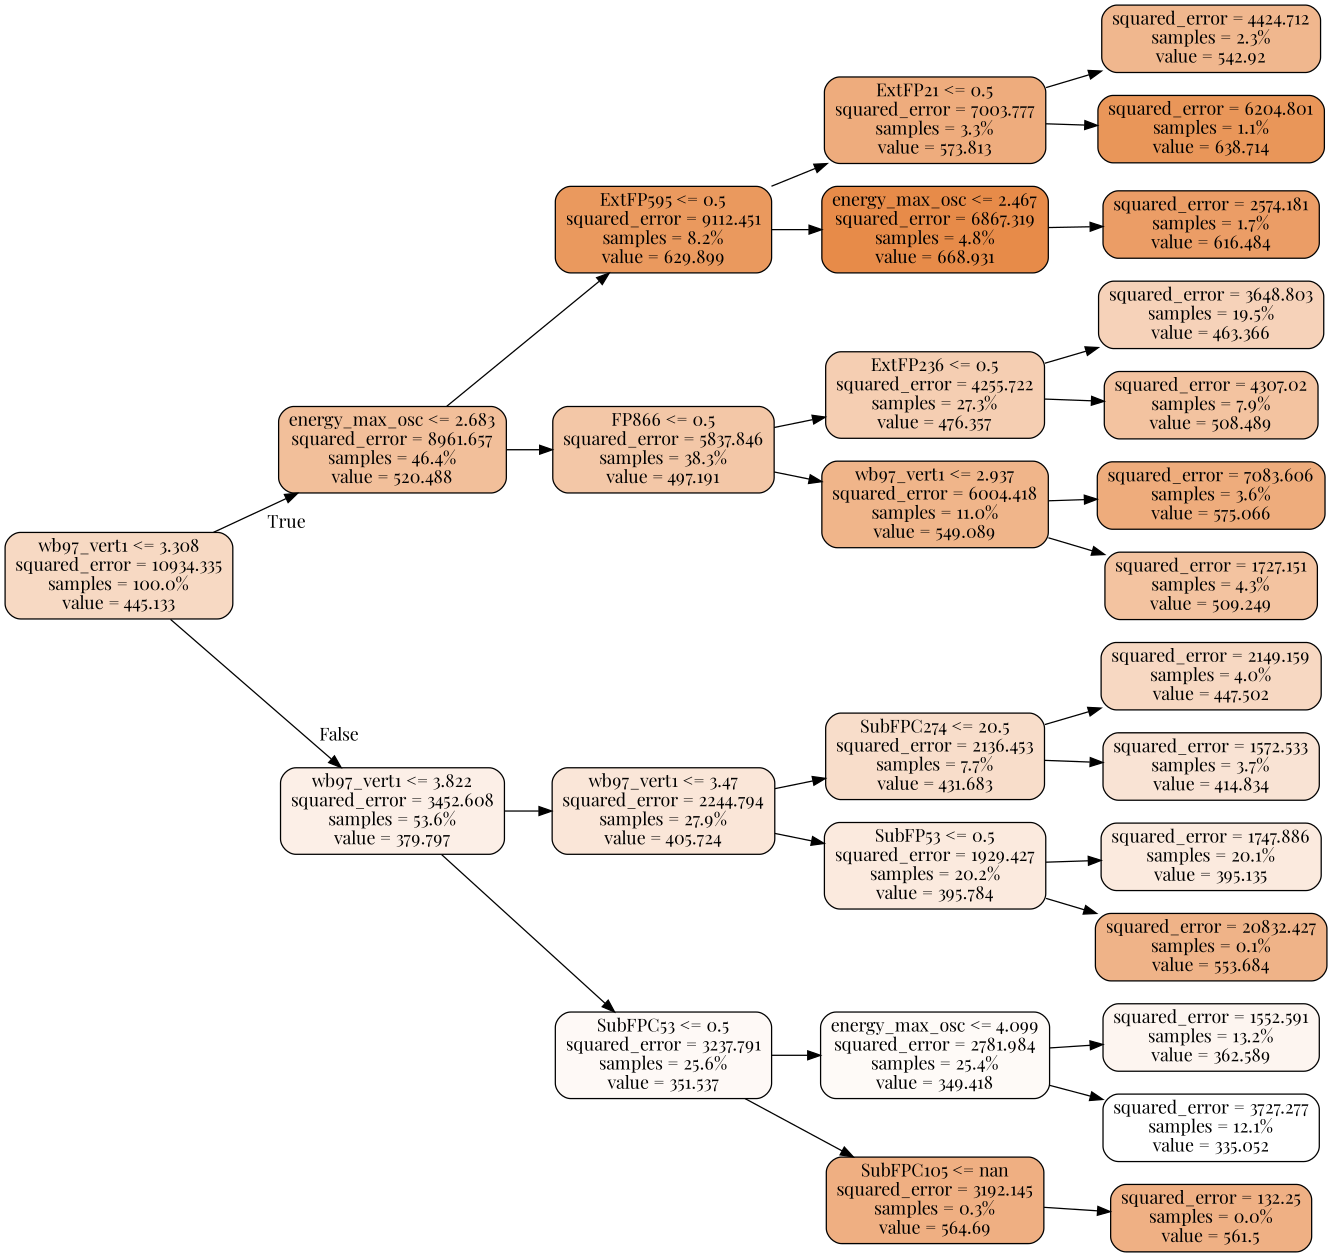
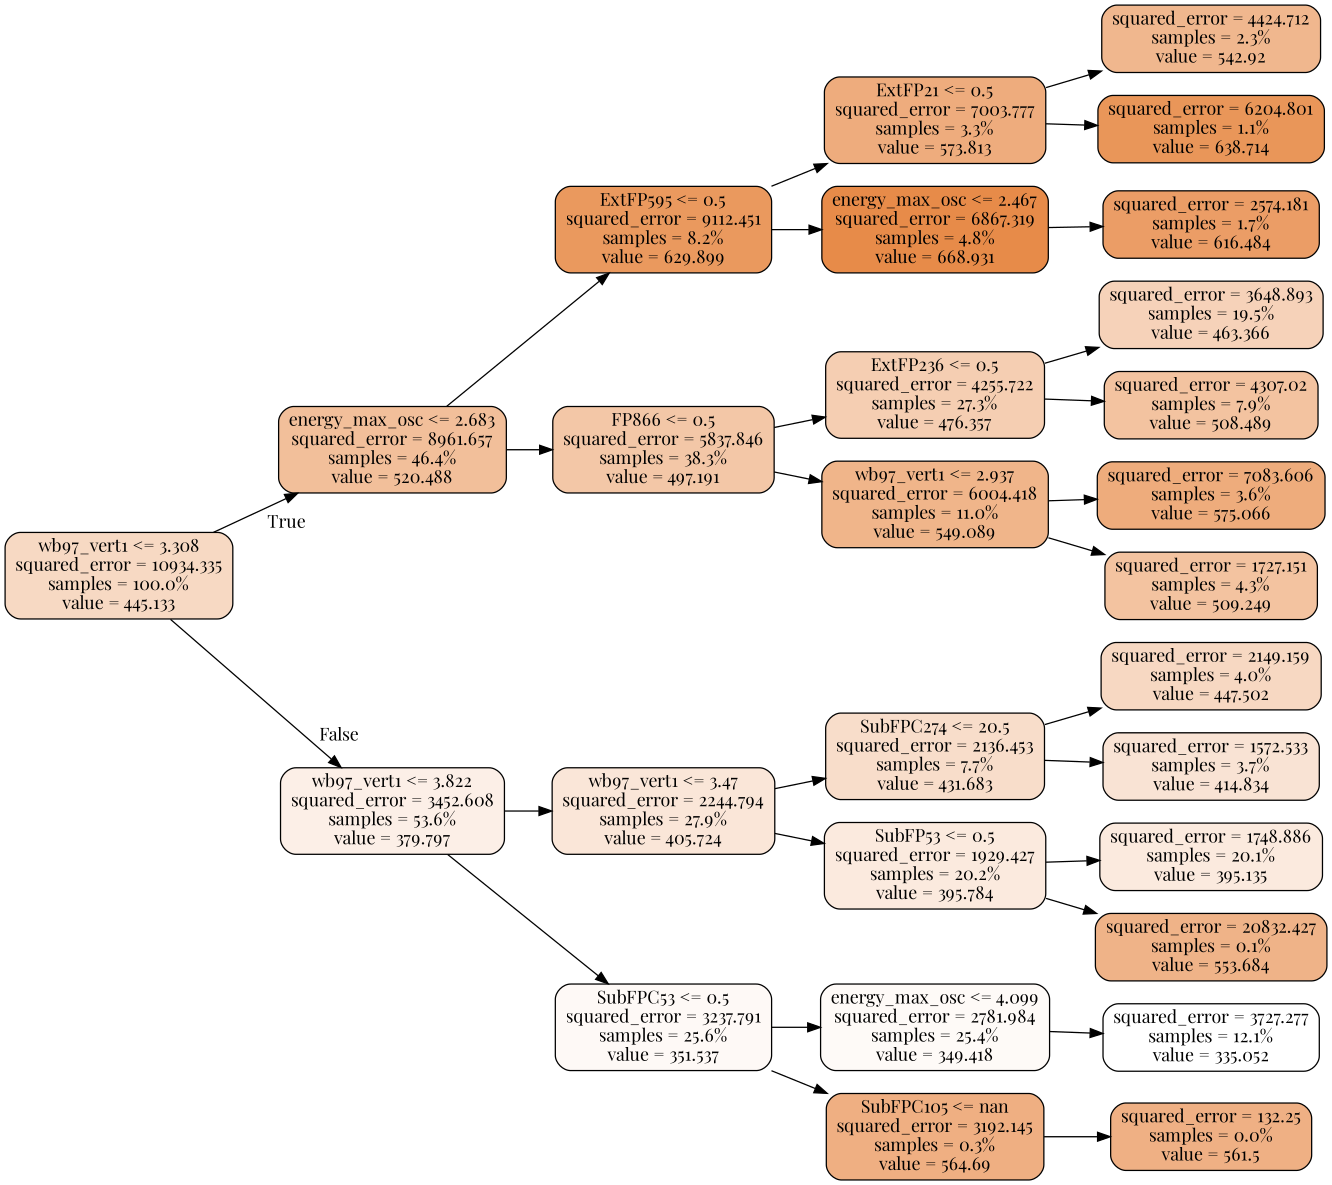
node "squared_error = 3648.803 samples = 19.5% value = 463.366": label "squared_error = 3648.803 samples = 19.5% value = 463.366" -> "squared_error = 3648.893 samples = 19.5% value = 463.366"
node "squared_error = 1747.886 samples = 20.1% value = 395.135": label "squared_error = 1747.886 samples = 20.1% value = 395.135" -> "squared_error = 1748.886 samples = 20.1% value = 395.135"
node "squared_error = 1552.591 samples = 13.2% value = 362.589": removed
